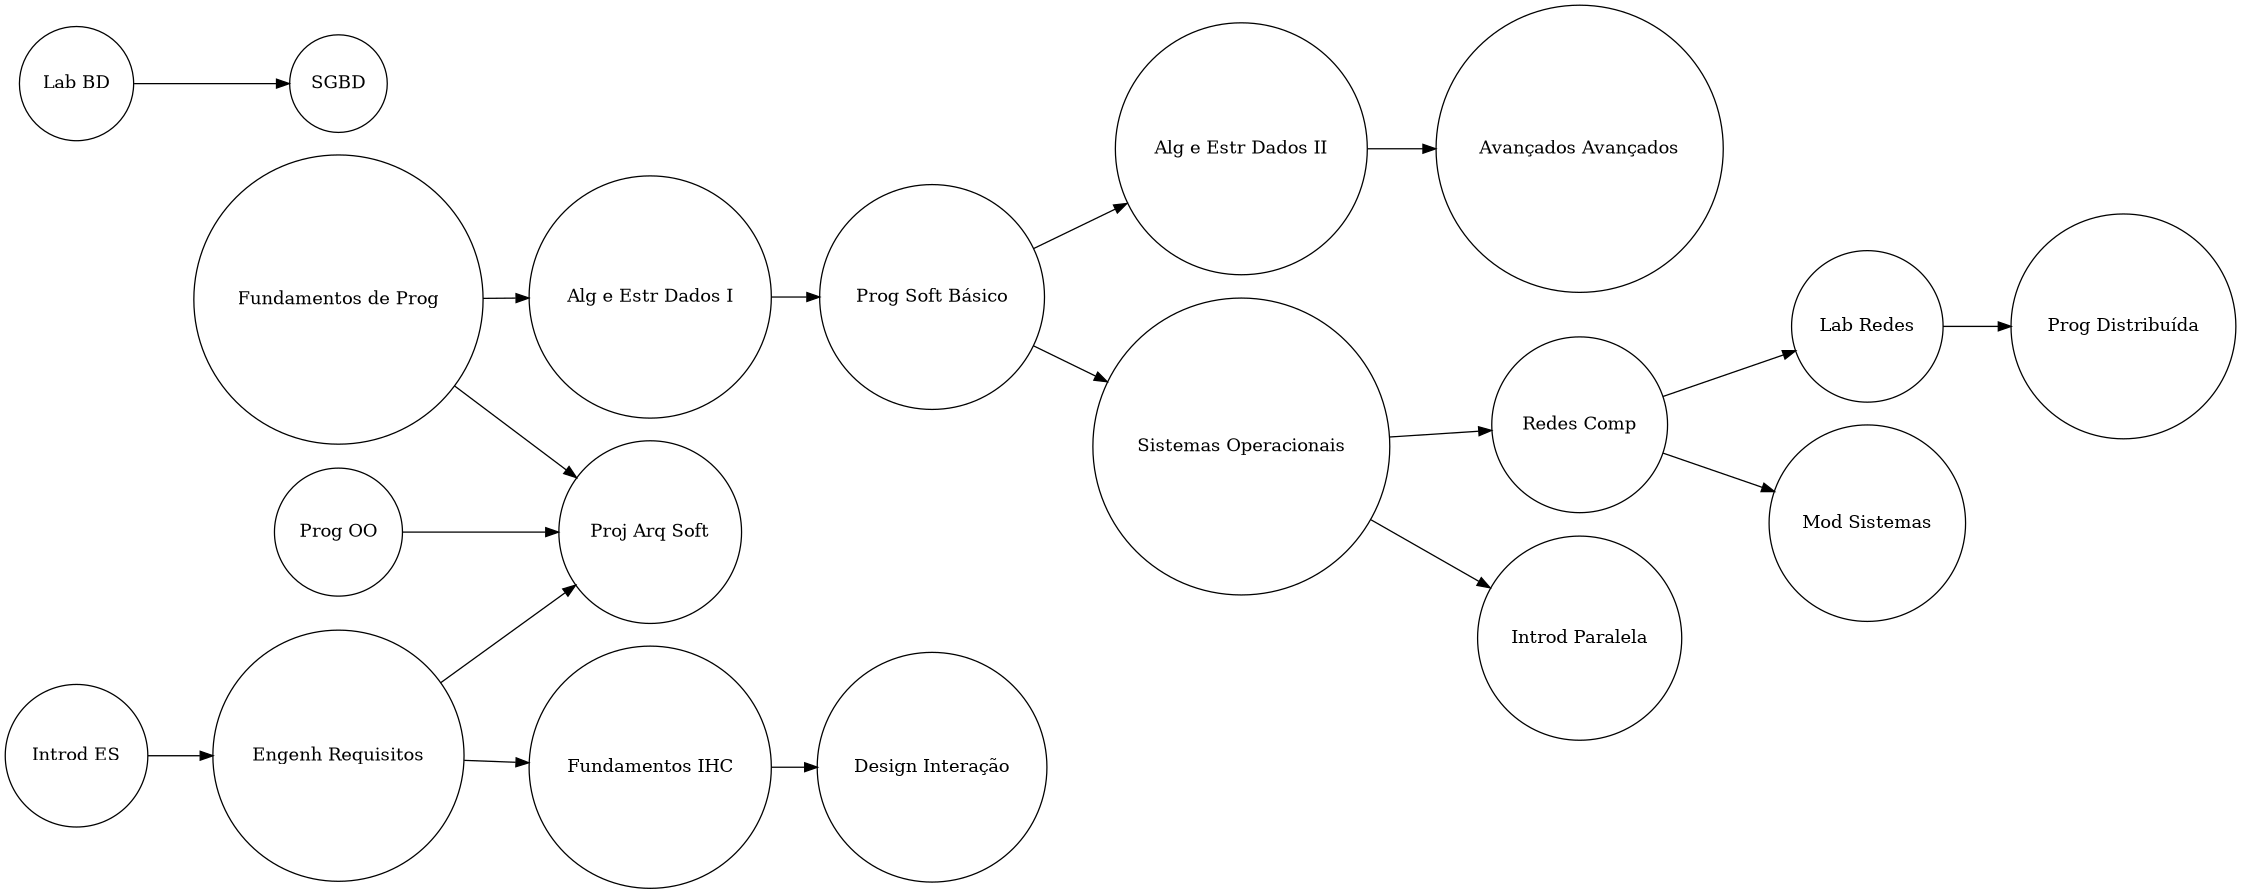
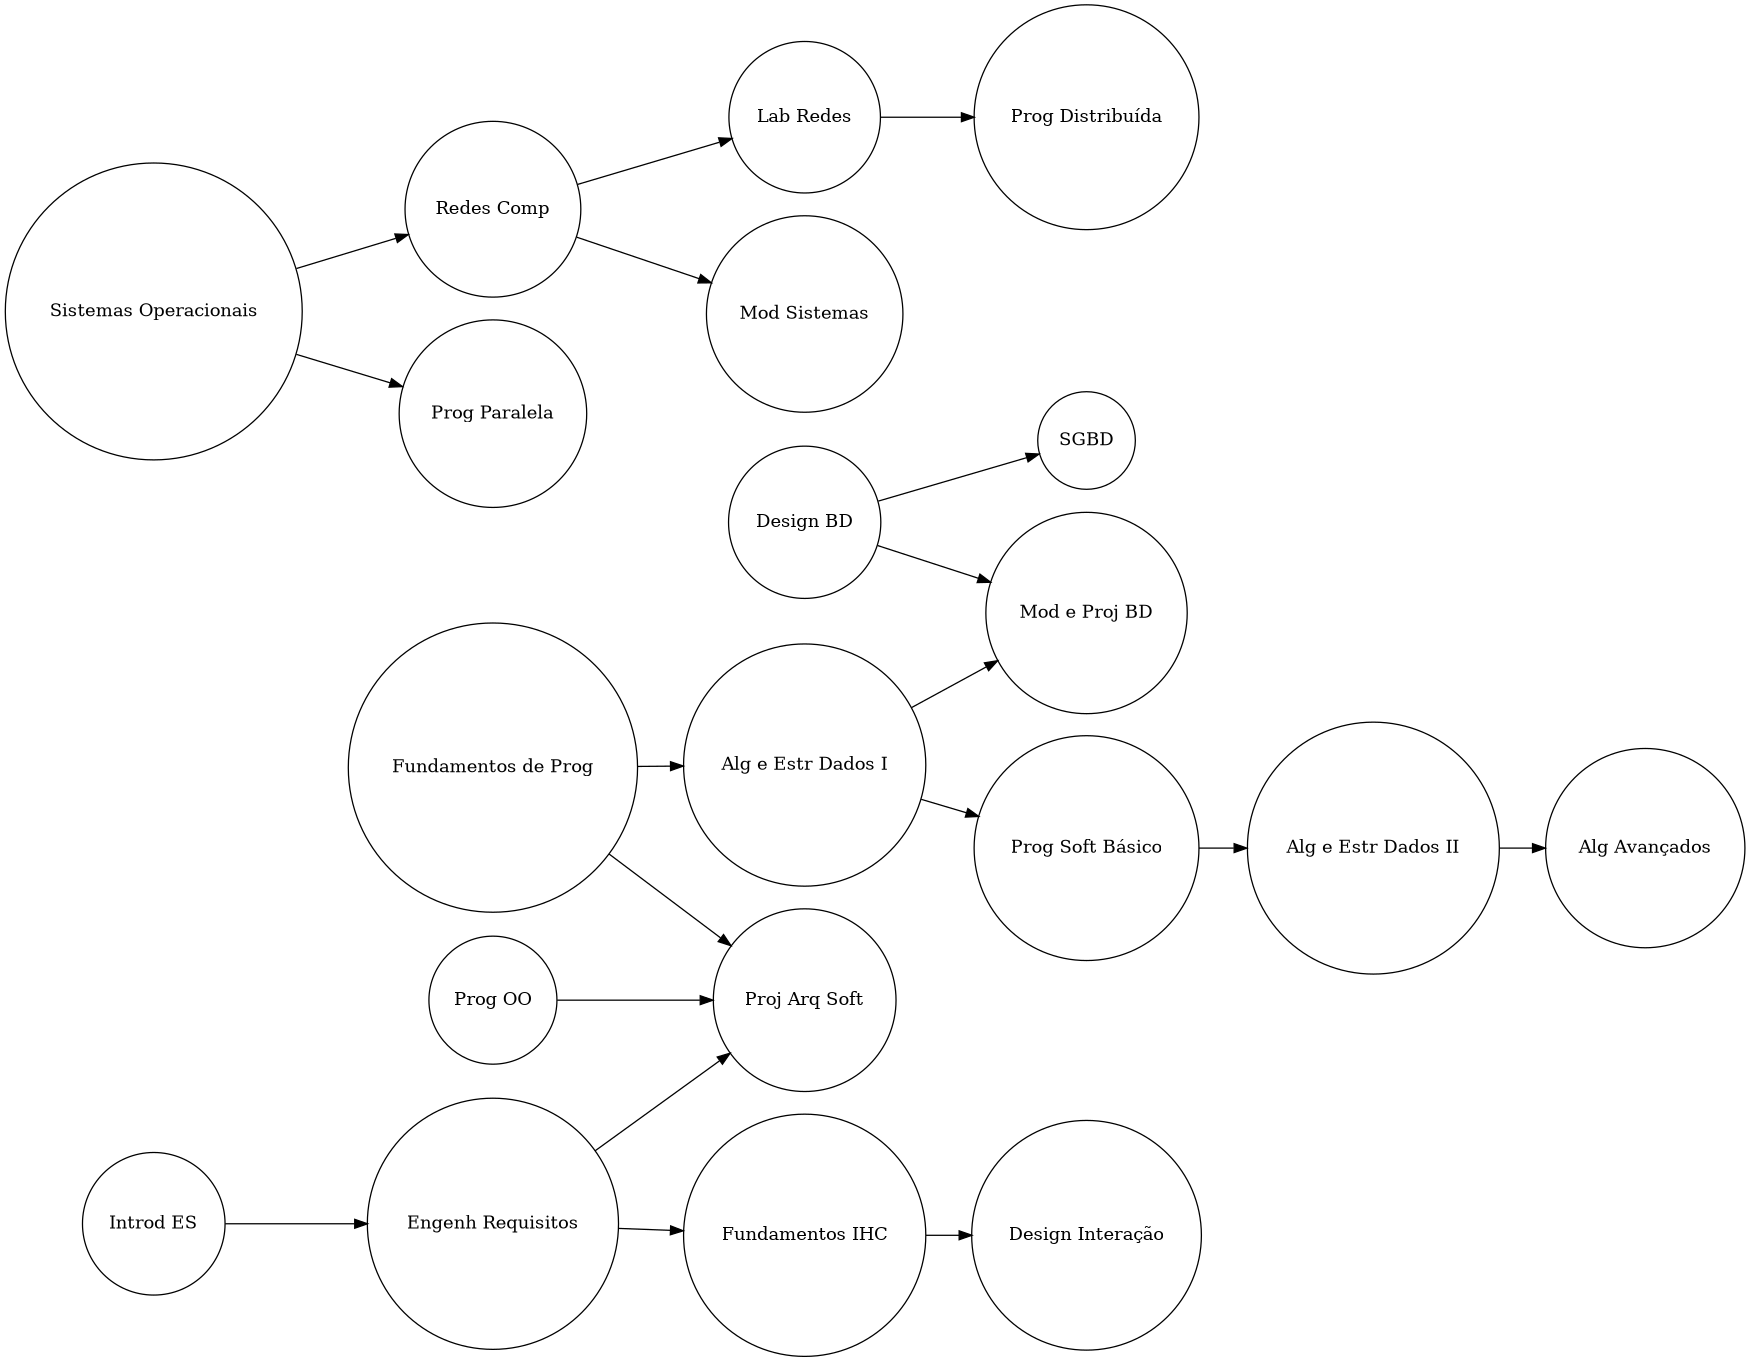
node "Lab BD": label "Lab BD" -> "Design BD"
node "Avançados Avançados": label "Avançados Avançados" -> "Alg Avançados"
edge "Prog Soft Básico" -> "Sistemas Operacionais": removed
node "Mod e Proj BD": added
node "Introd Paralela": label "Introd Paralela" -> "Prog Paralela"
